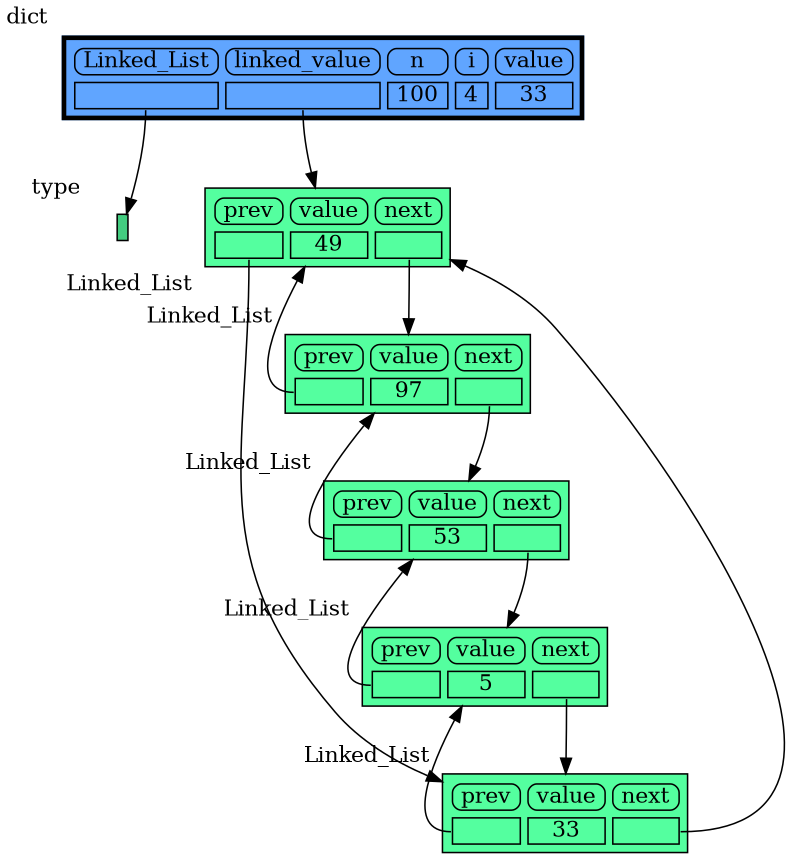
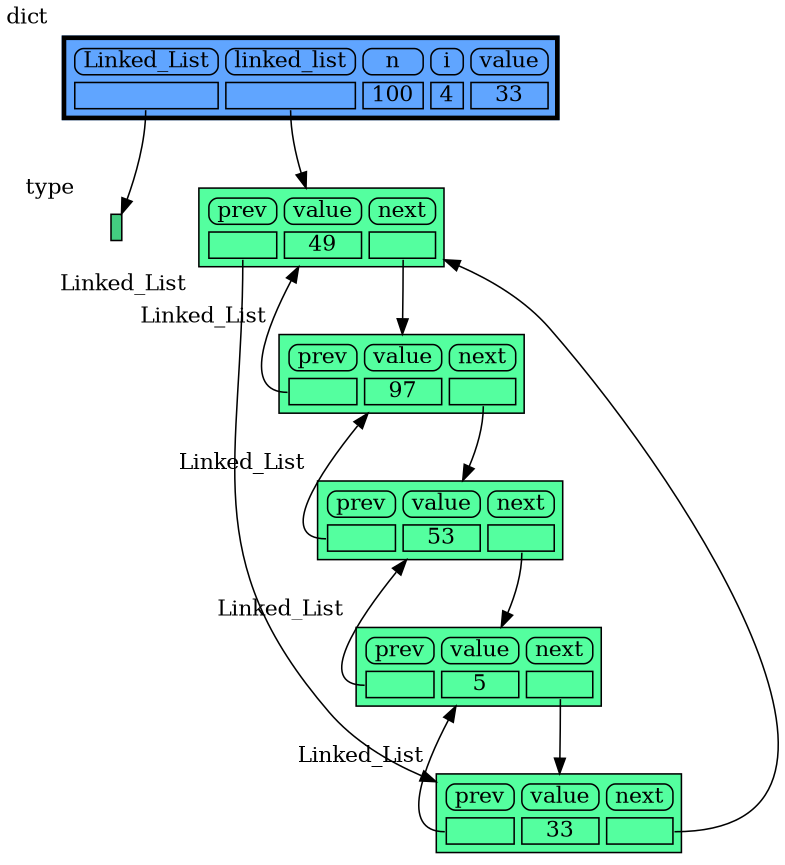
node "Linked_List": text "linked_value" -> "linked_list"
